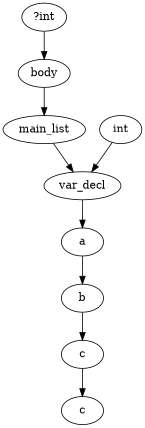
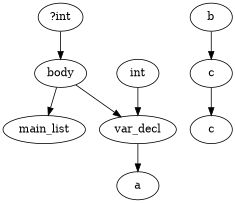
edge "main_list" -> "var_decl": now "body" -> "var_decl"
edge "a" -> "b": removed
